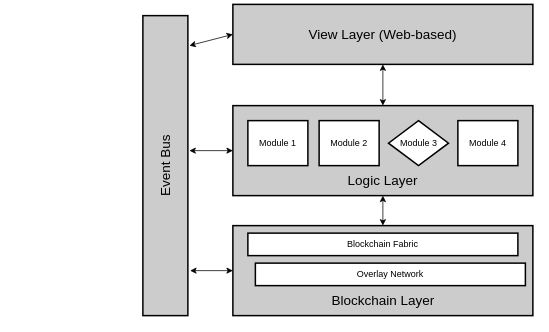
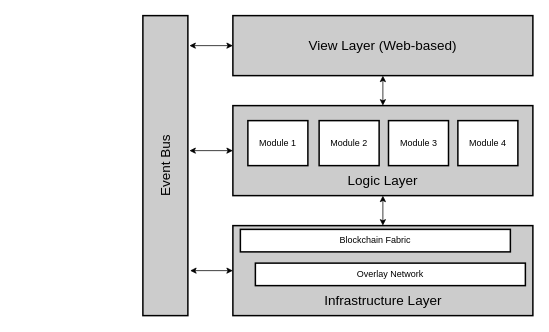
node "View Layer (Web-based)": moved (383, 34) -> (383, 45)
node "Module 3": shape diamond -> rectangle
node "Blockchain Fabric": moved (383, 244) -> (375, 240)
node "Blockchain Layer": label "Blockchain Layer" -> "Infrastructure Layer"
